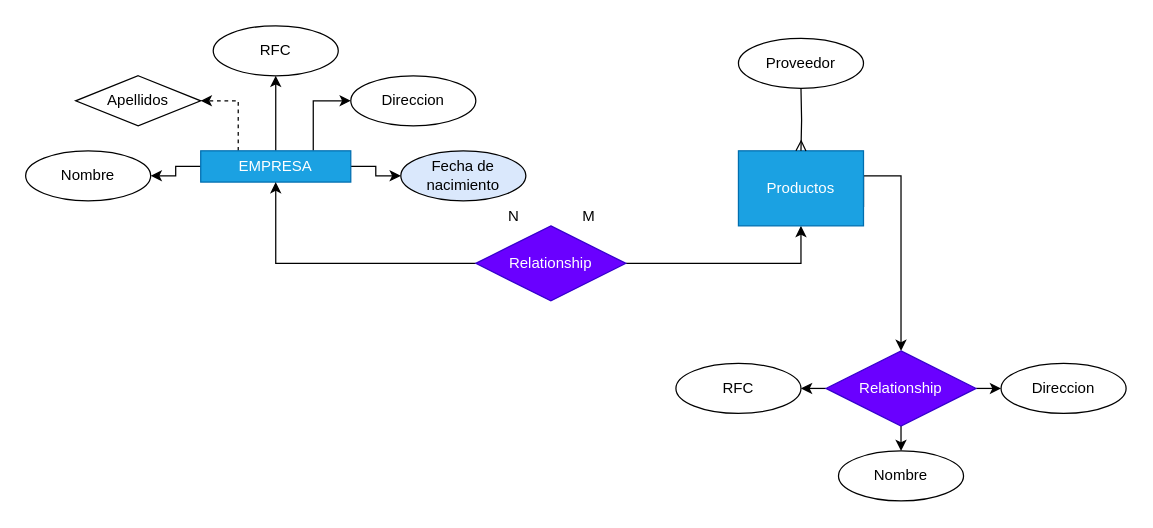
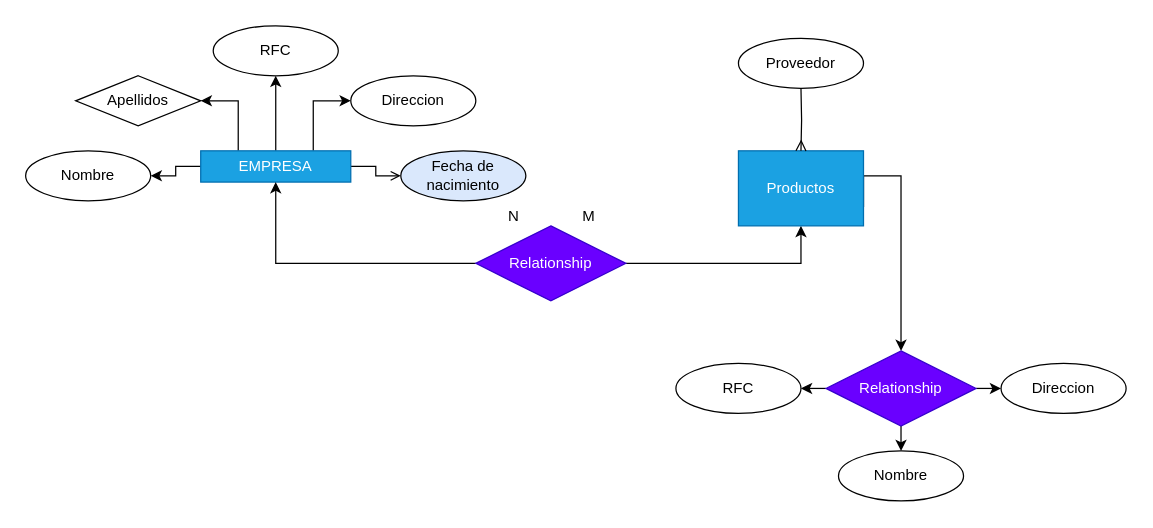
edge "EMPRESA" -> "Apellidos": style dashed -> solid
edge "EMPRESA" -> "Fecha de nacimiento": arrowhead classic -> open
